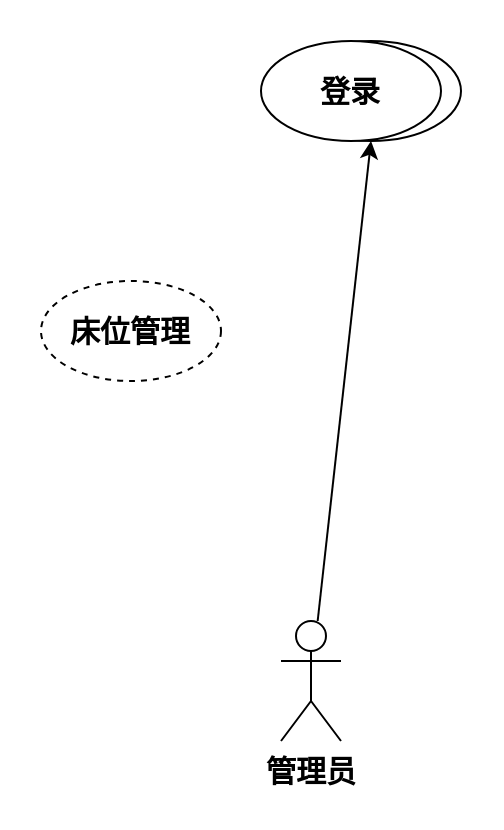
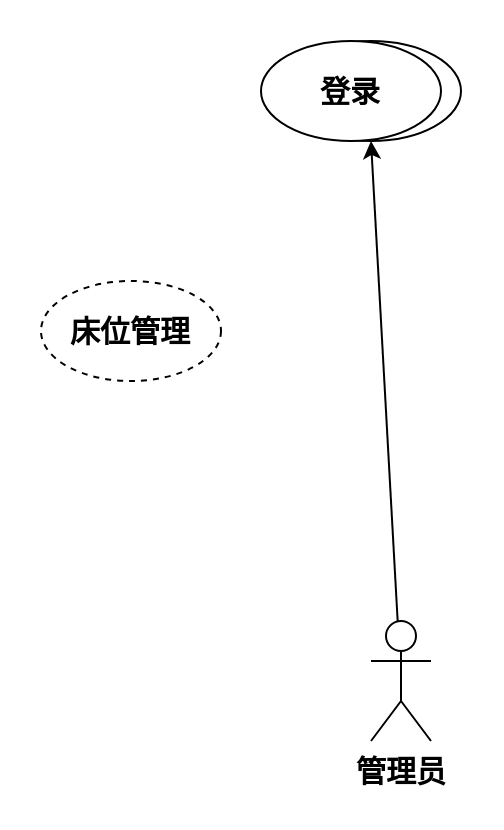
node "管理员": moved (311, 681) -> (401, 681)
